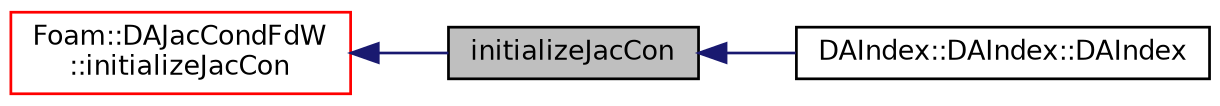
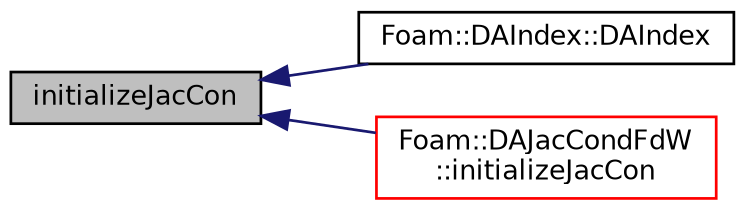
edge "initializeJacCon" -> "Foam::DAJacCondFdW ::initializeJacCon": reversed
node "DAIndex::DAIndex::DAIndex": label "DAIndex::DAIndex::DAIndex" -> "Foam::DAIndex::DAIndex"
